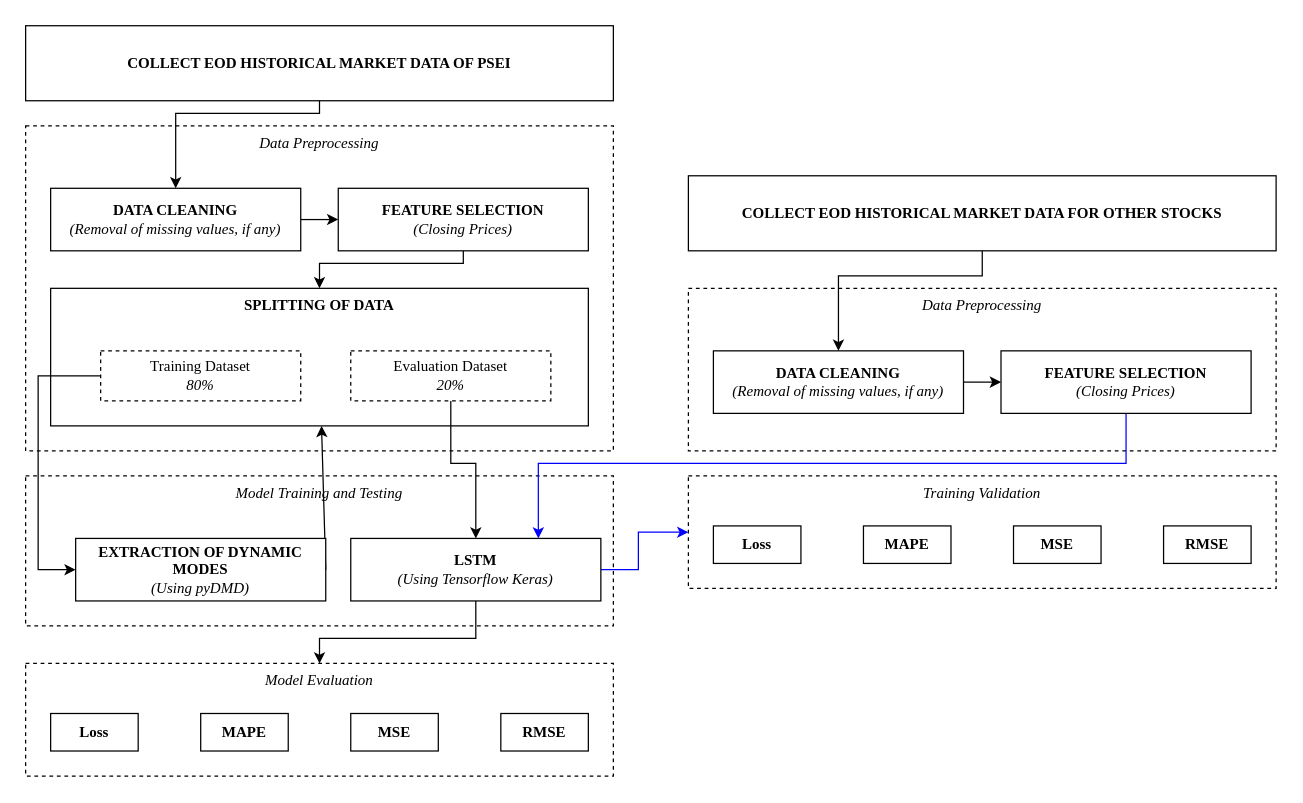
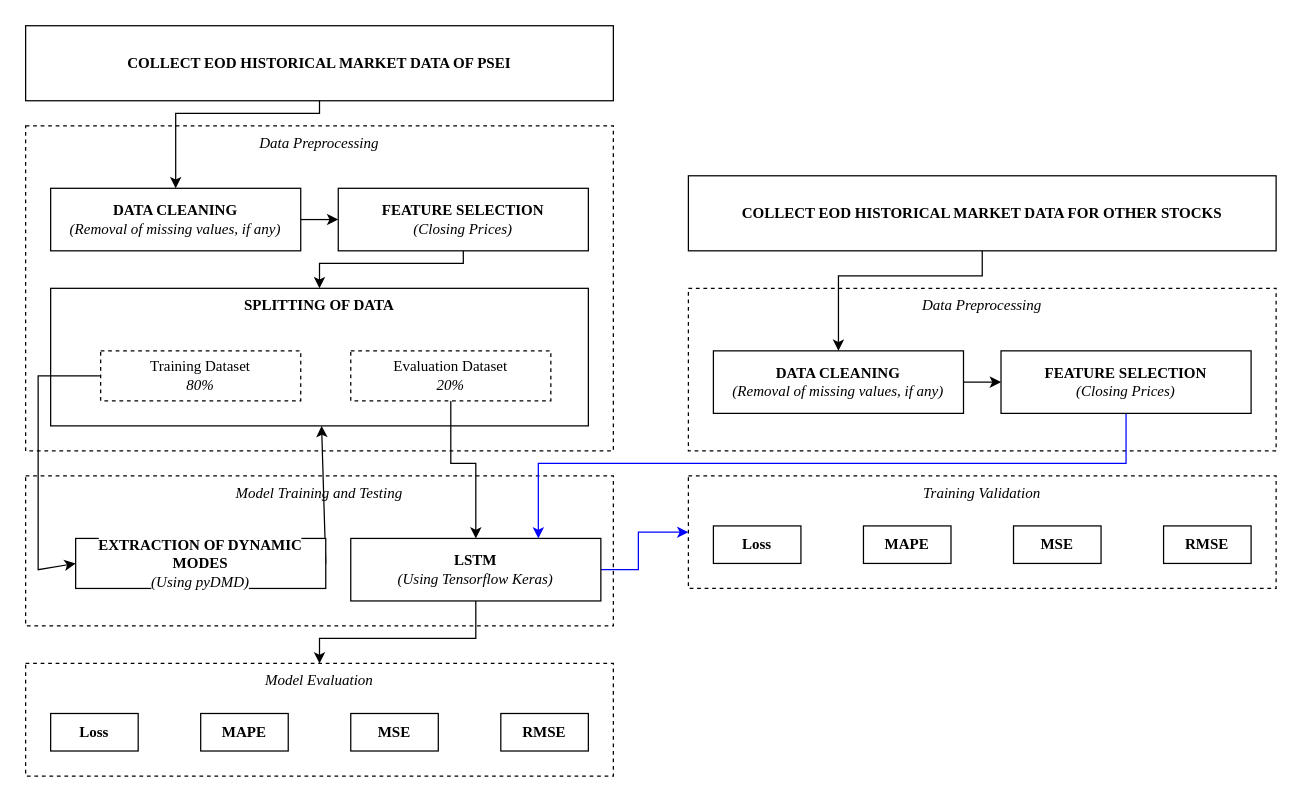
node "EXTRACTION OF DYNAMIC MODES (Using pyDMD)": size 250x63 -> 250x50
